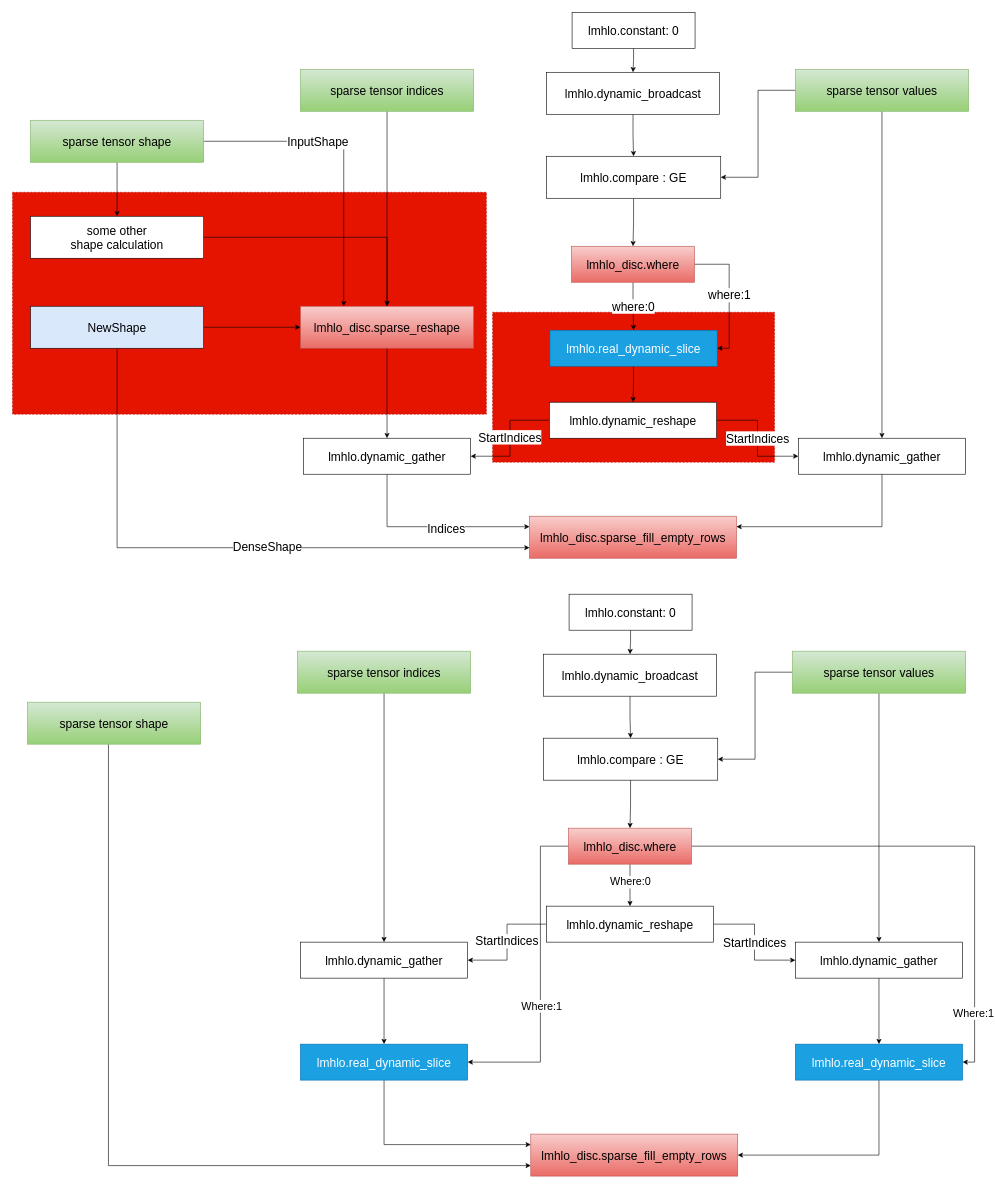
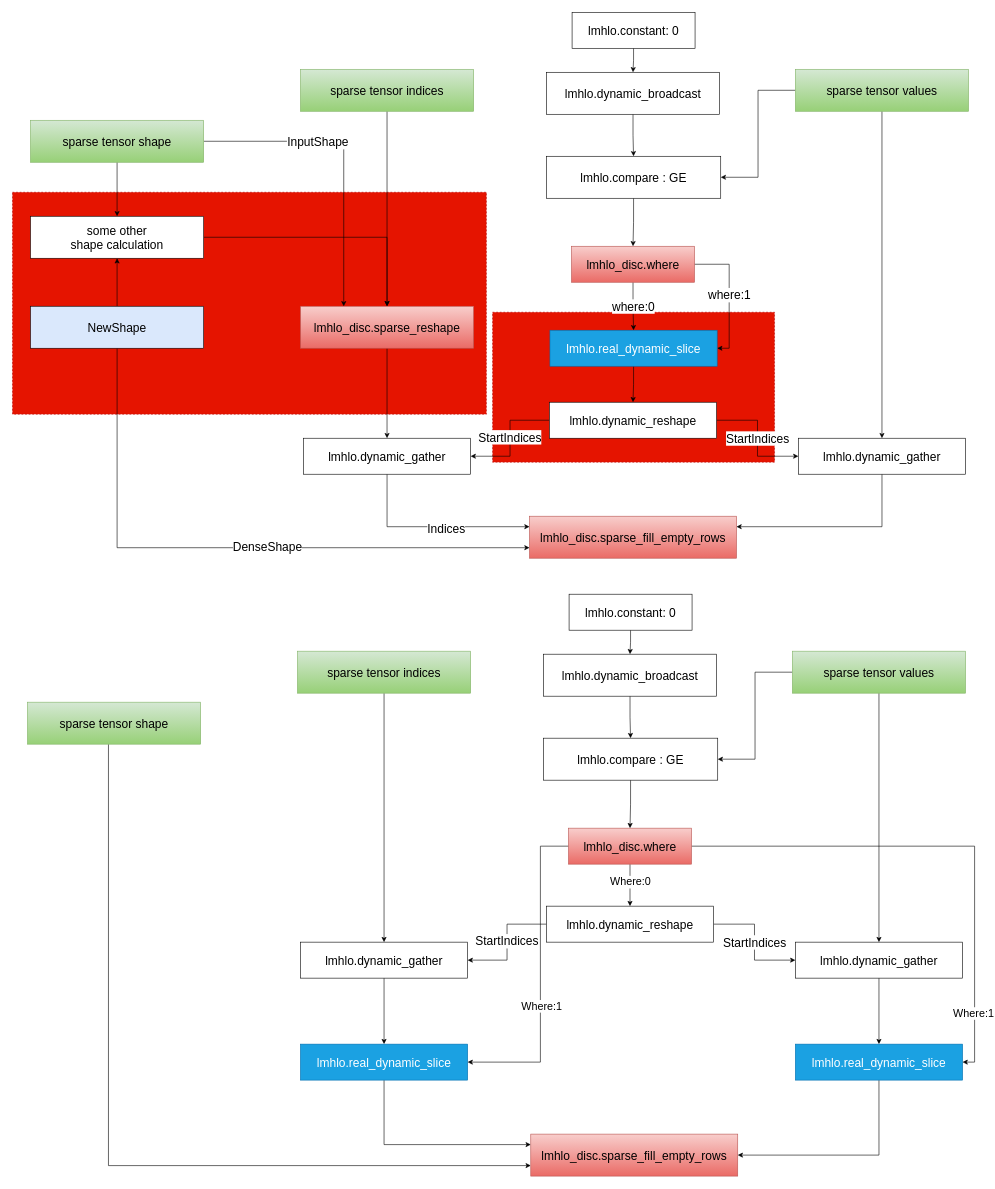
edge "NewShape" -> "lmhlo_disc.sparse_reshape": now "NewShape" -> "some other shape calculation"
